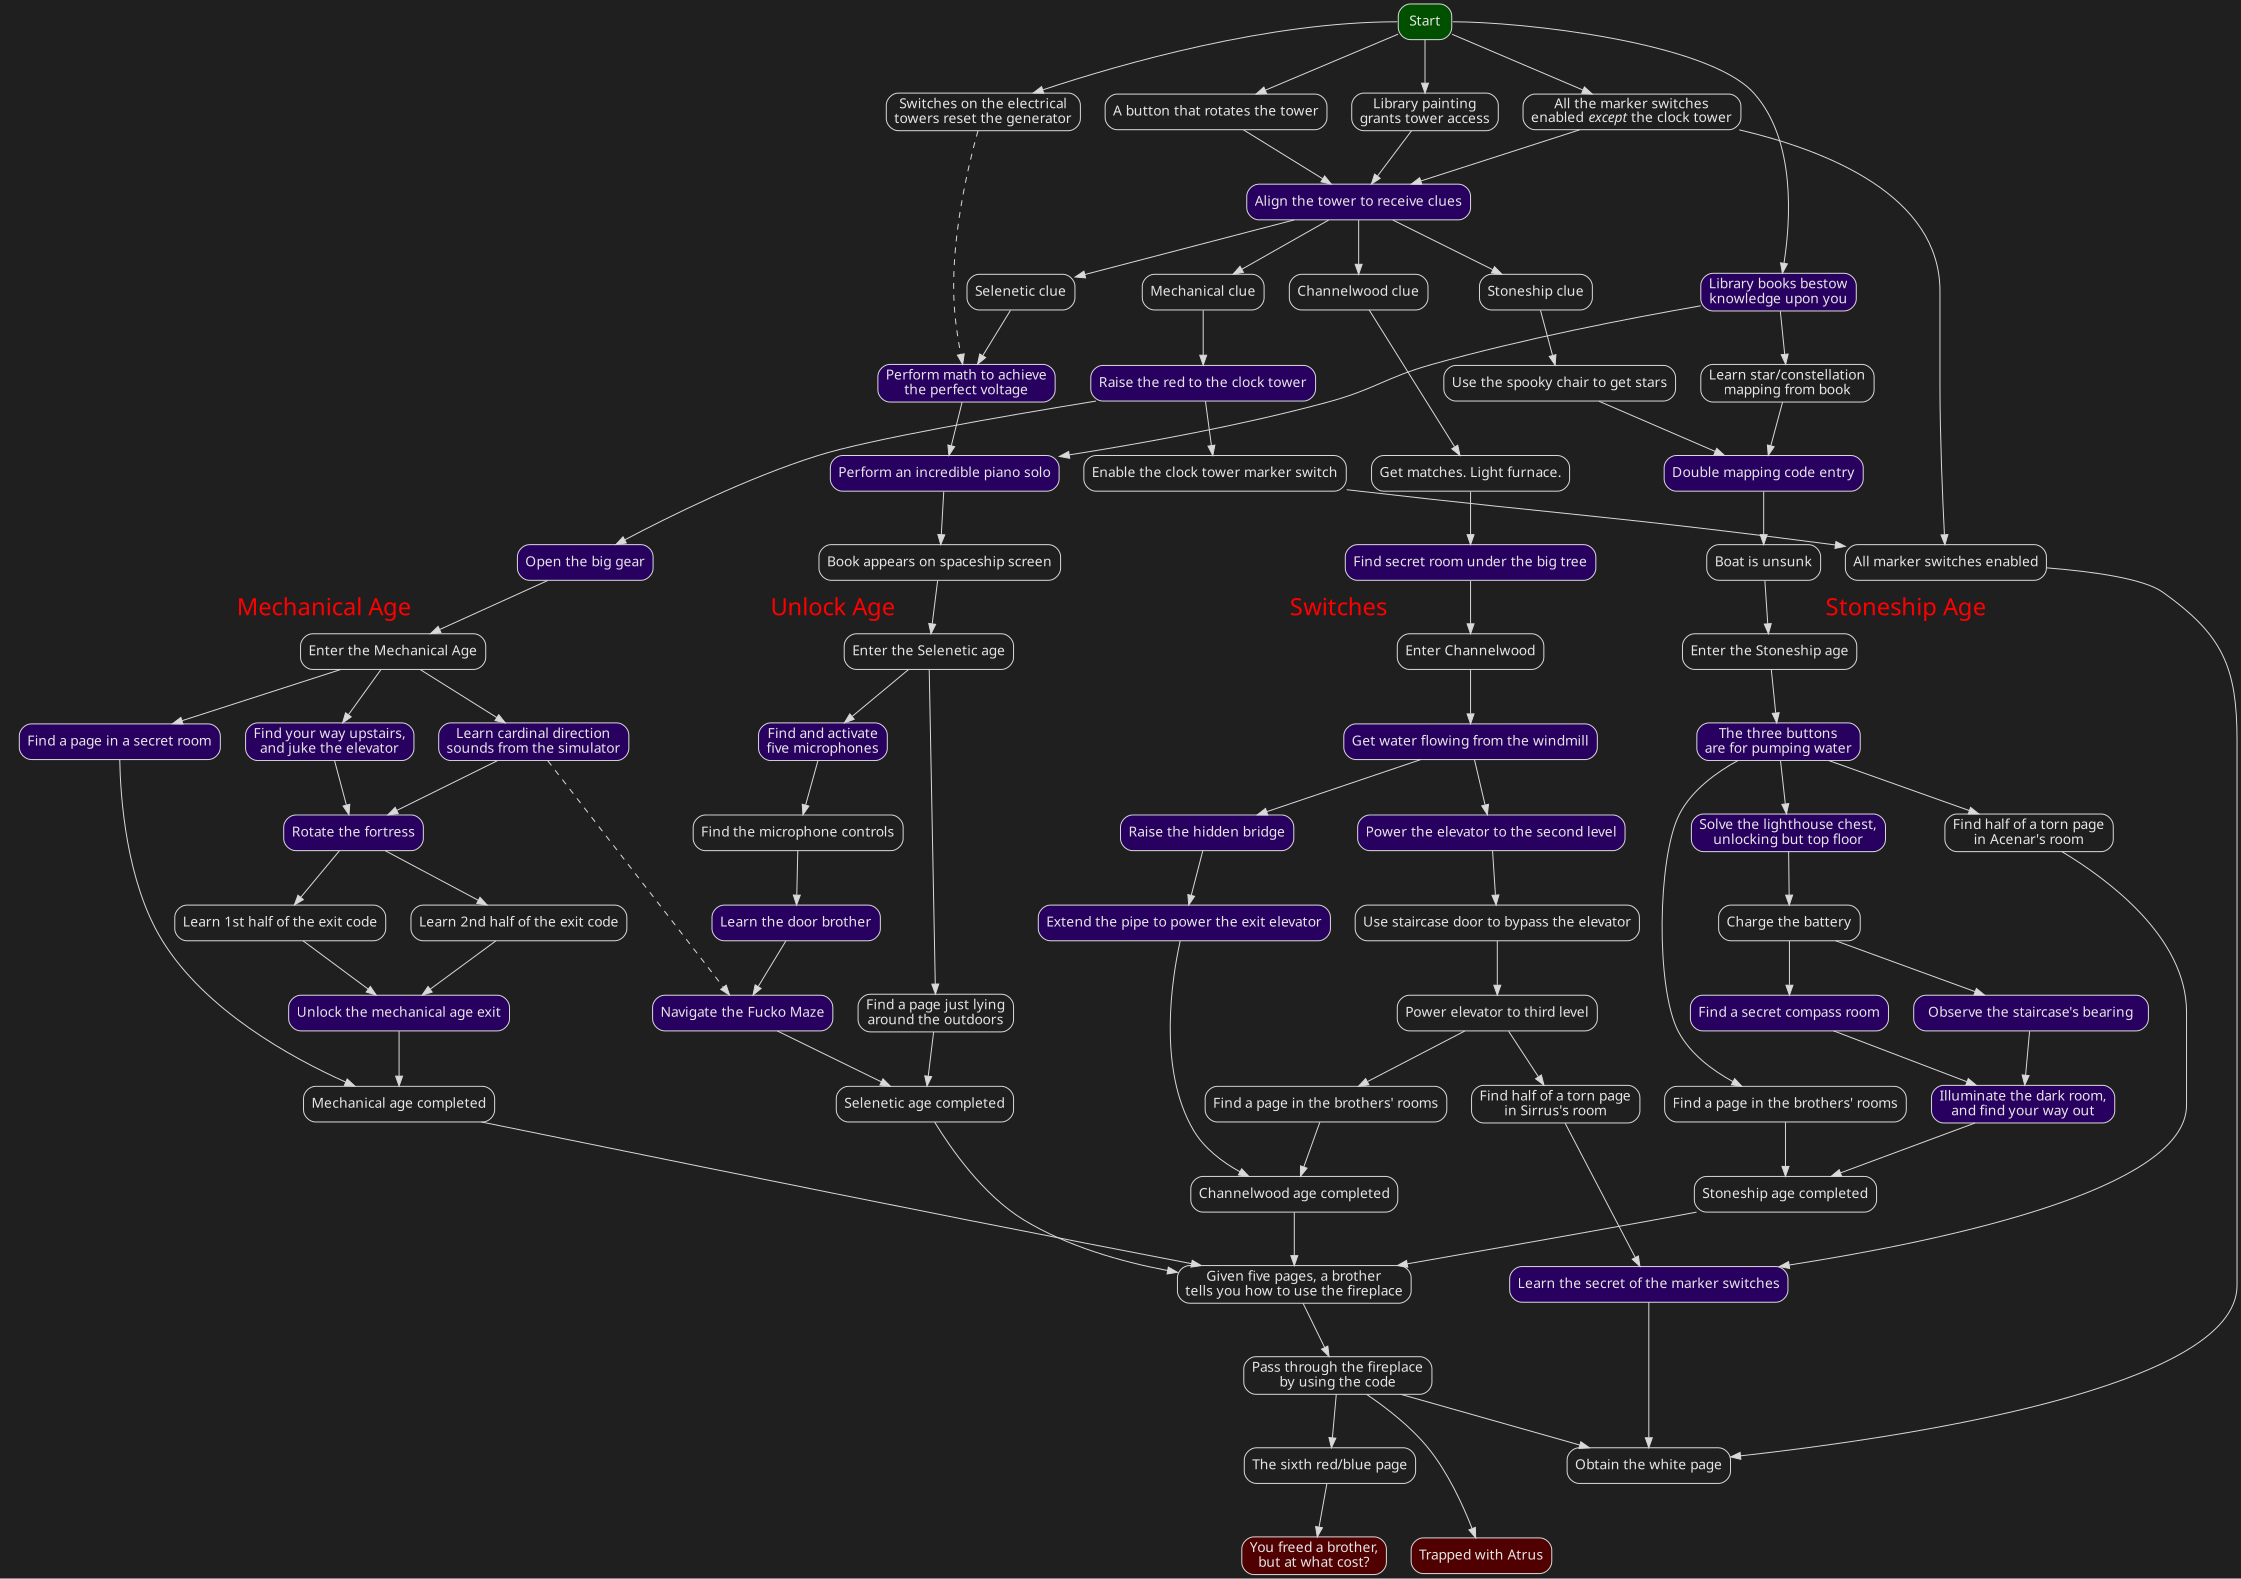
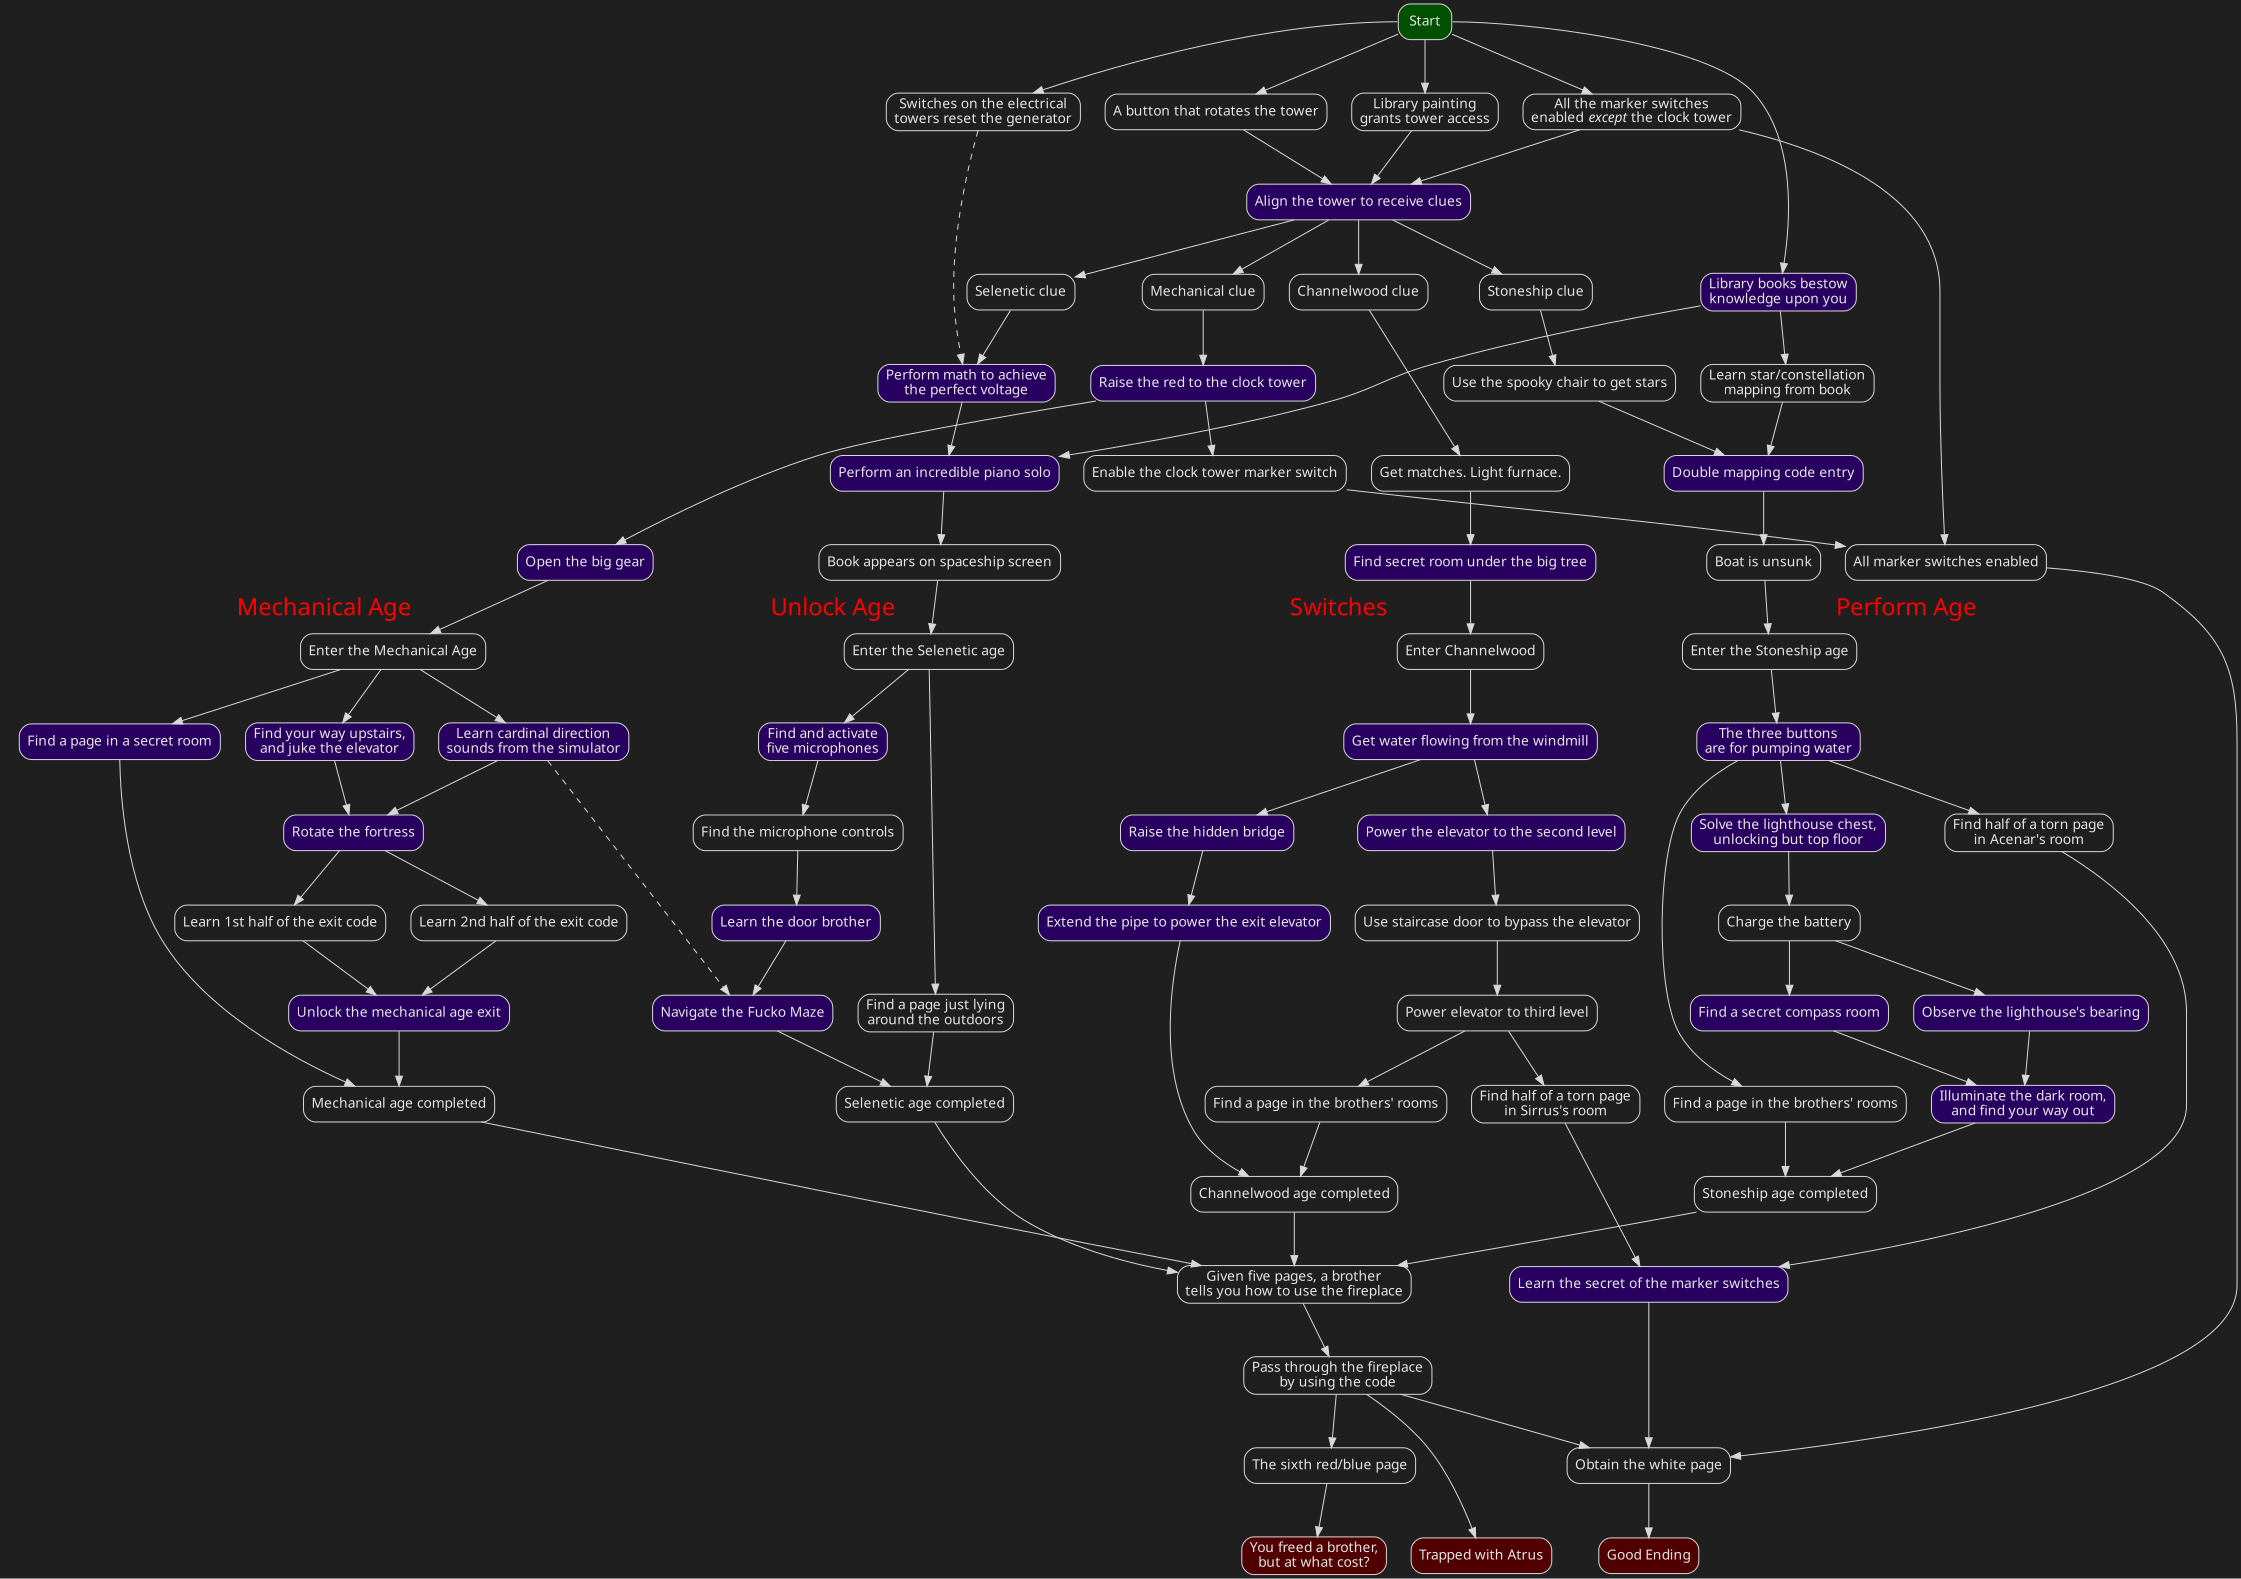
cluster "Stoneship Age": label "Stoneship Age" -> "Perform Age"
node "Observe the staircase's bearing": label "Observe the staircase's bearing" -> "Observe the lighthouse's bearing"
node "Good Ending": added
